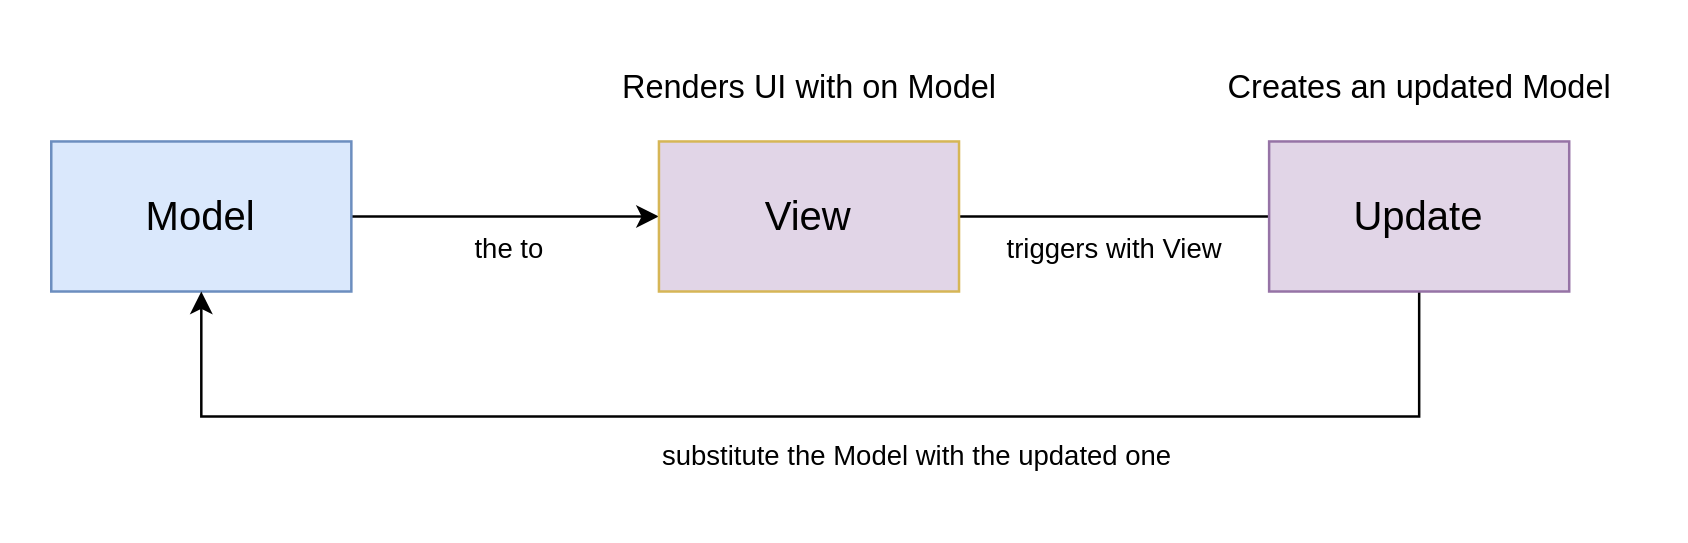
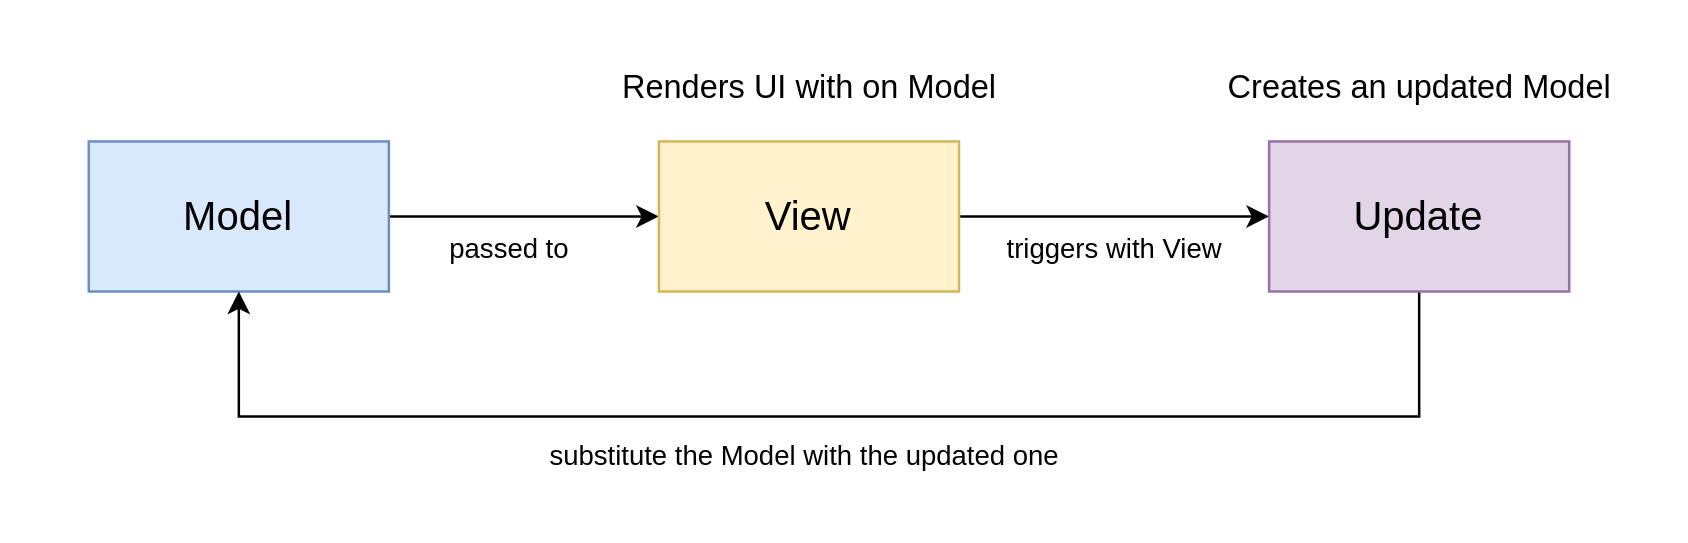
node "Model": moved (201, 216) -> (239, 216)
node "View": fillcolor #e1d5e7 -> #fff2cc
edge "View" -- "Update": arrowhead none -> classic
node "the to": label "the to" -> "passed to"
node "substitute the Model with the updated one": moved (916, 456) -> (804, 456)
